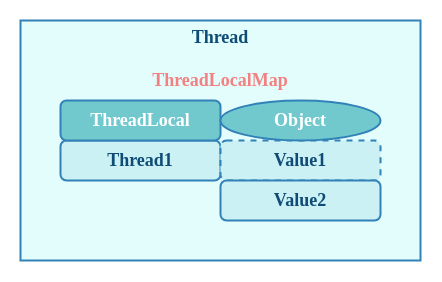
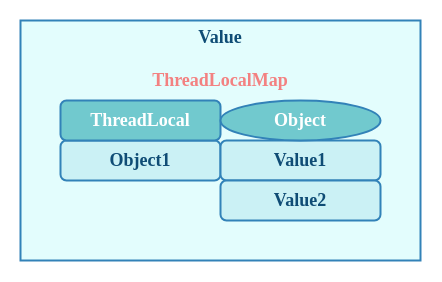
node "Thread": label "Thread" -> "Value"
node "Thread1": label "Thread1" -> "Object1"
node "Value1": style dashed -> solid
